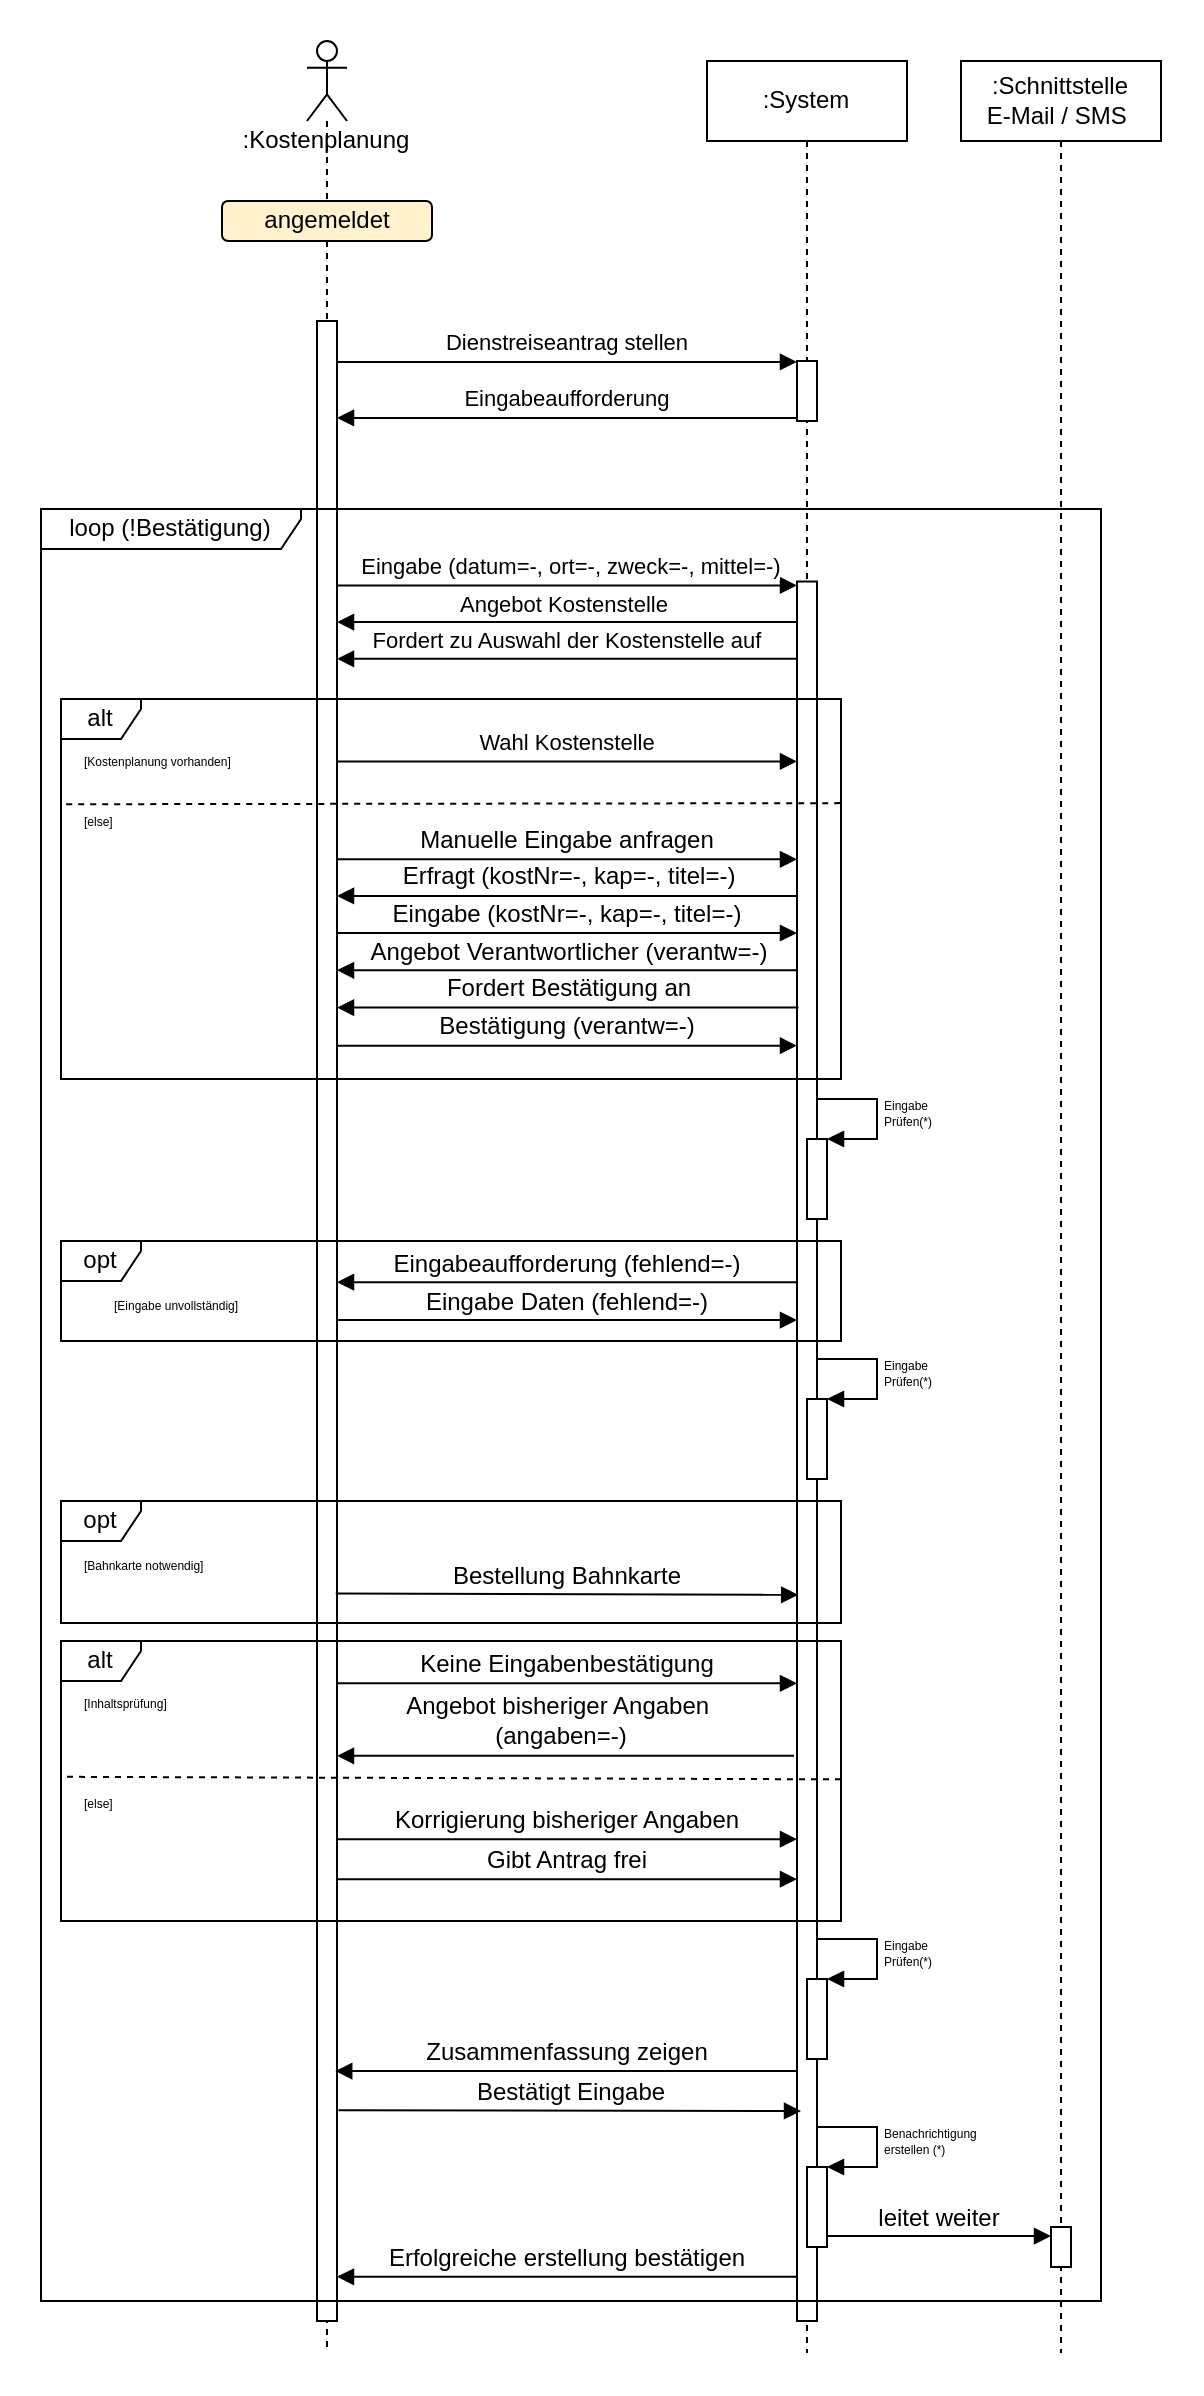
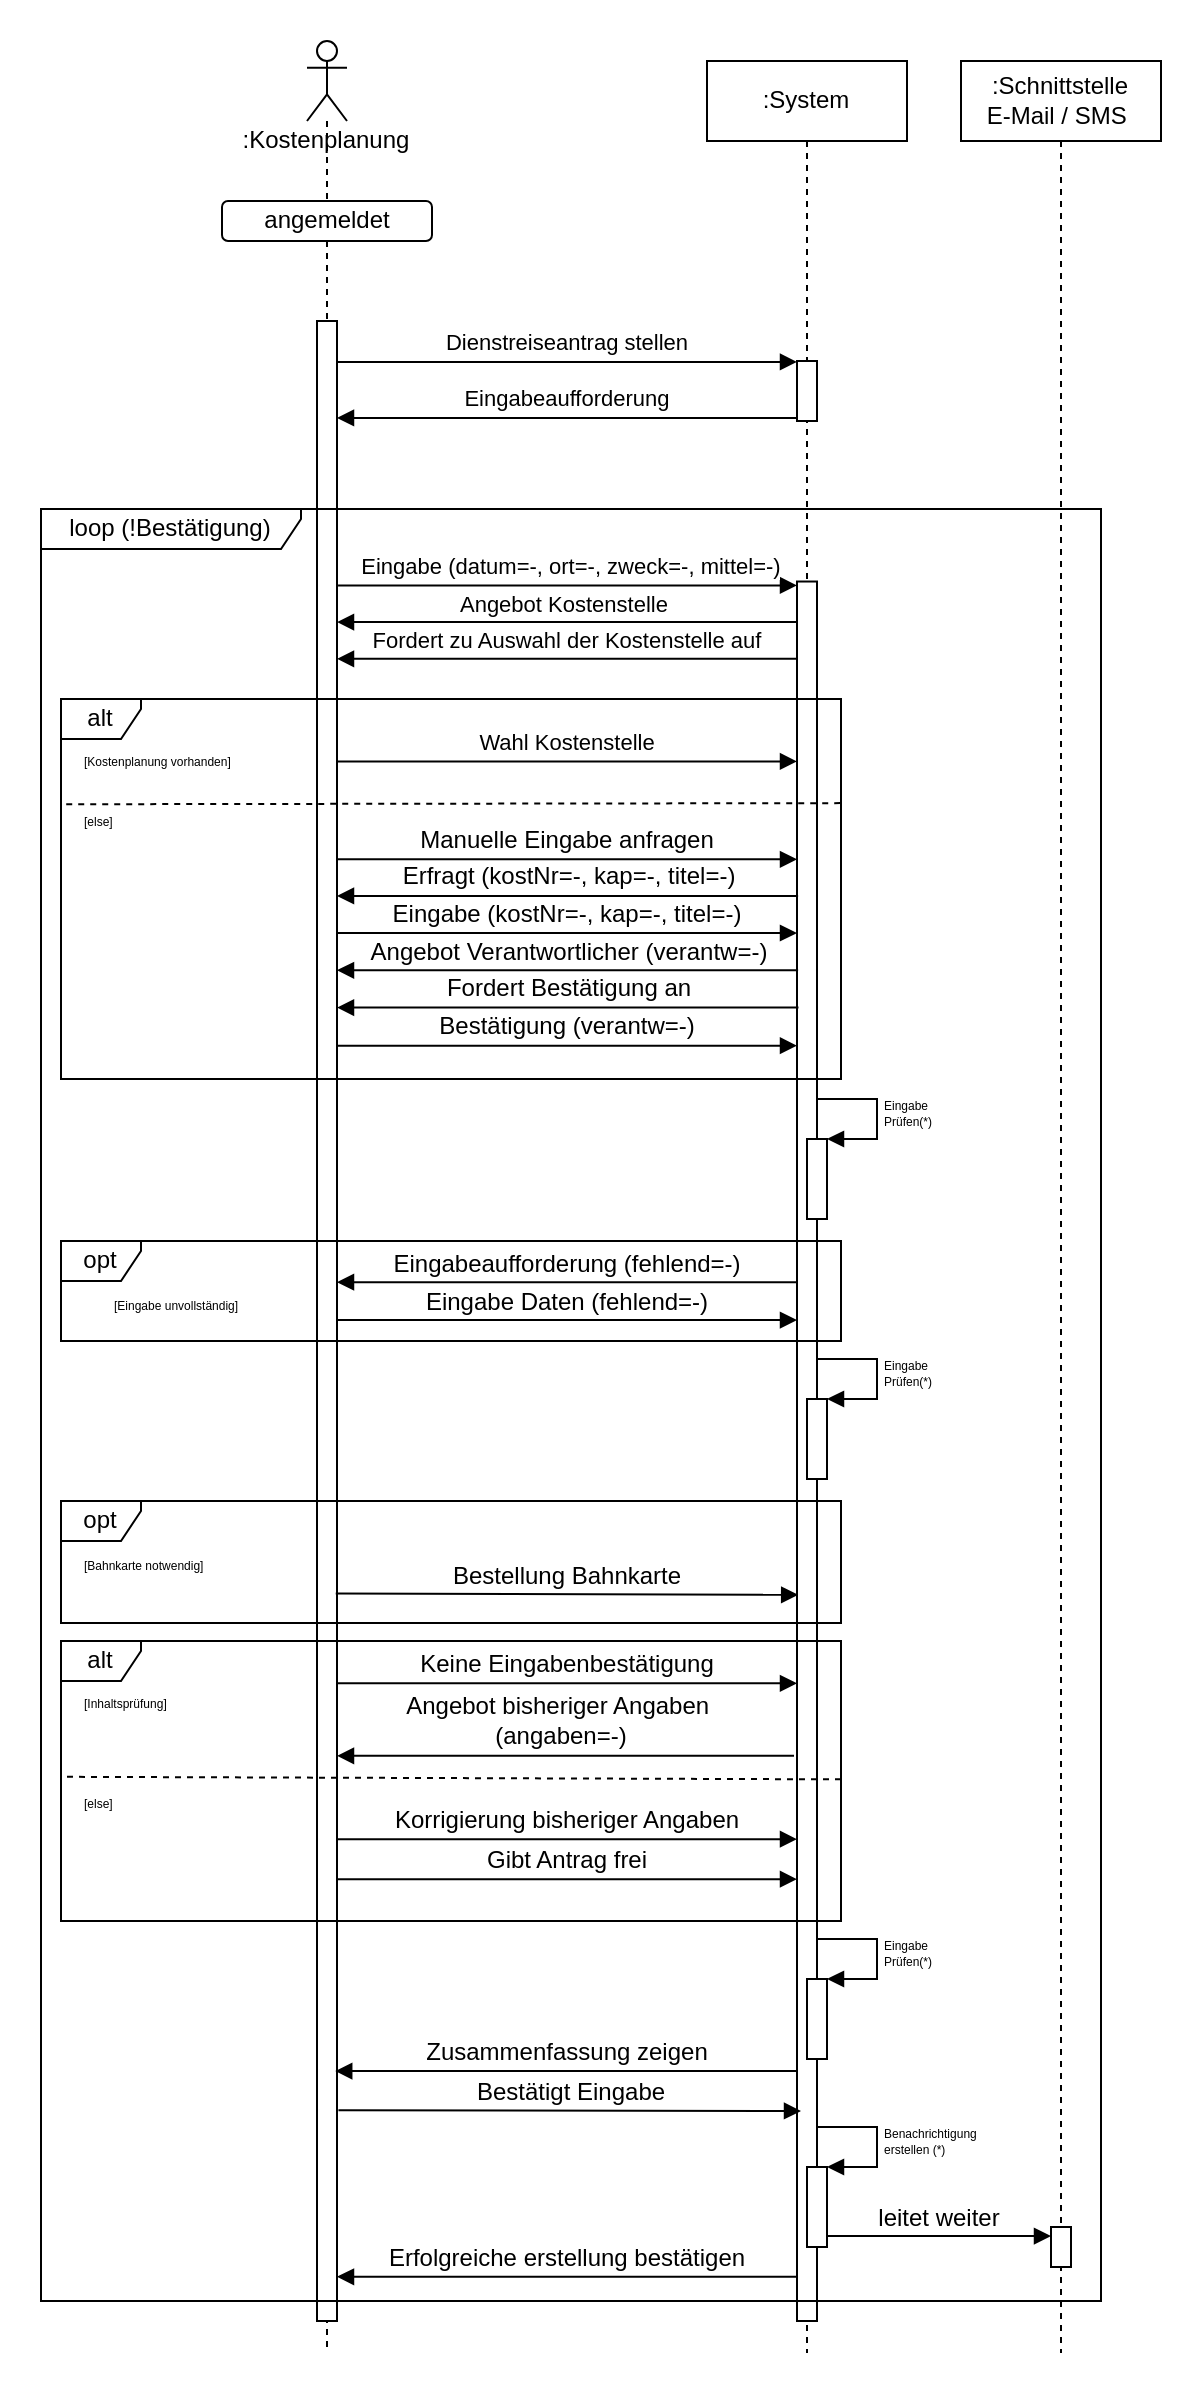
node "angemeldet": fillcolor #fff2cc -> #ffffff
